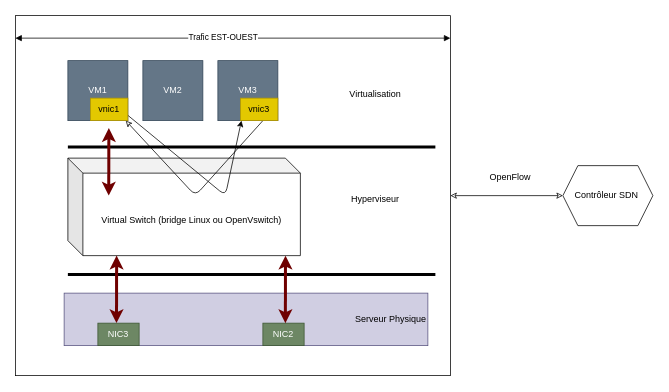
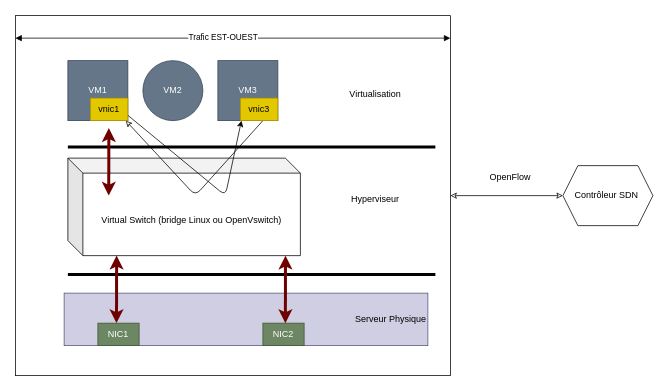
node "VM2": shape rectangle -> ellipse
node "NIC3": label "NIC3" -> "NIC1"
